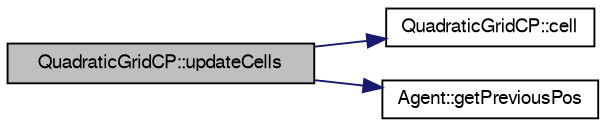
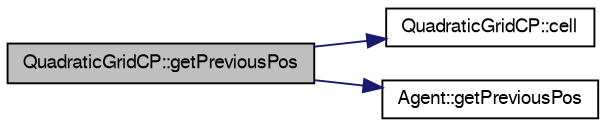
node "QuadraticGridCP::updateCells": label "QuadraticGridCP::updateCells" -> "QuadraticGridCP::getPreviousPos"
